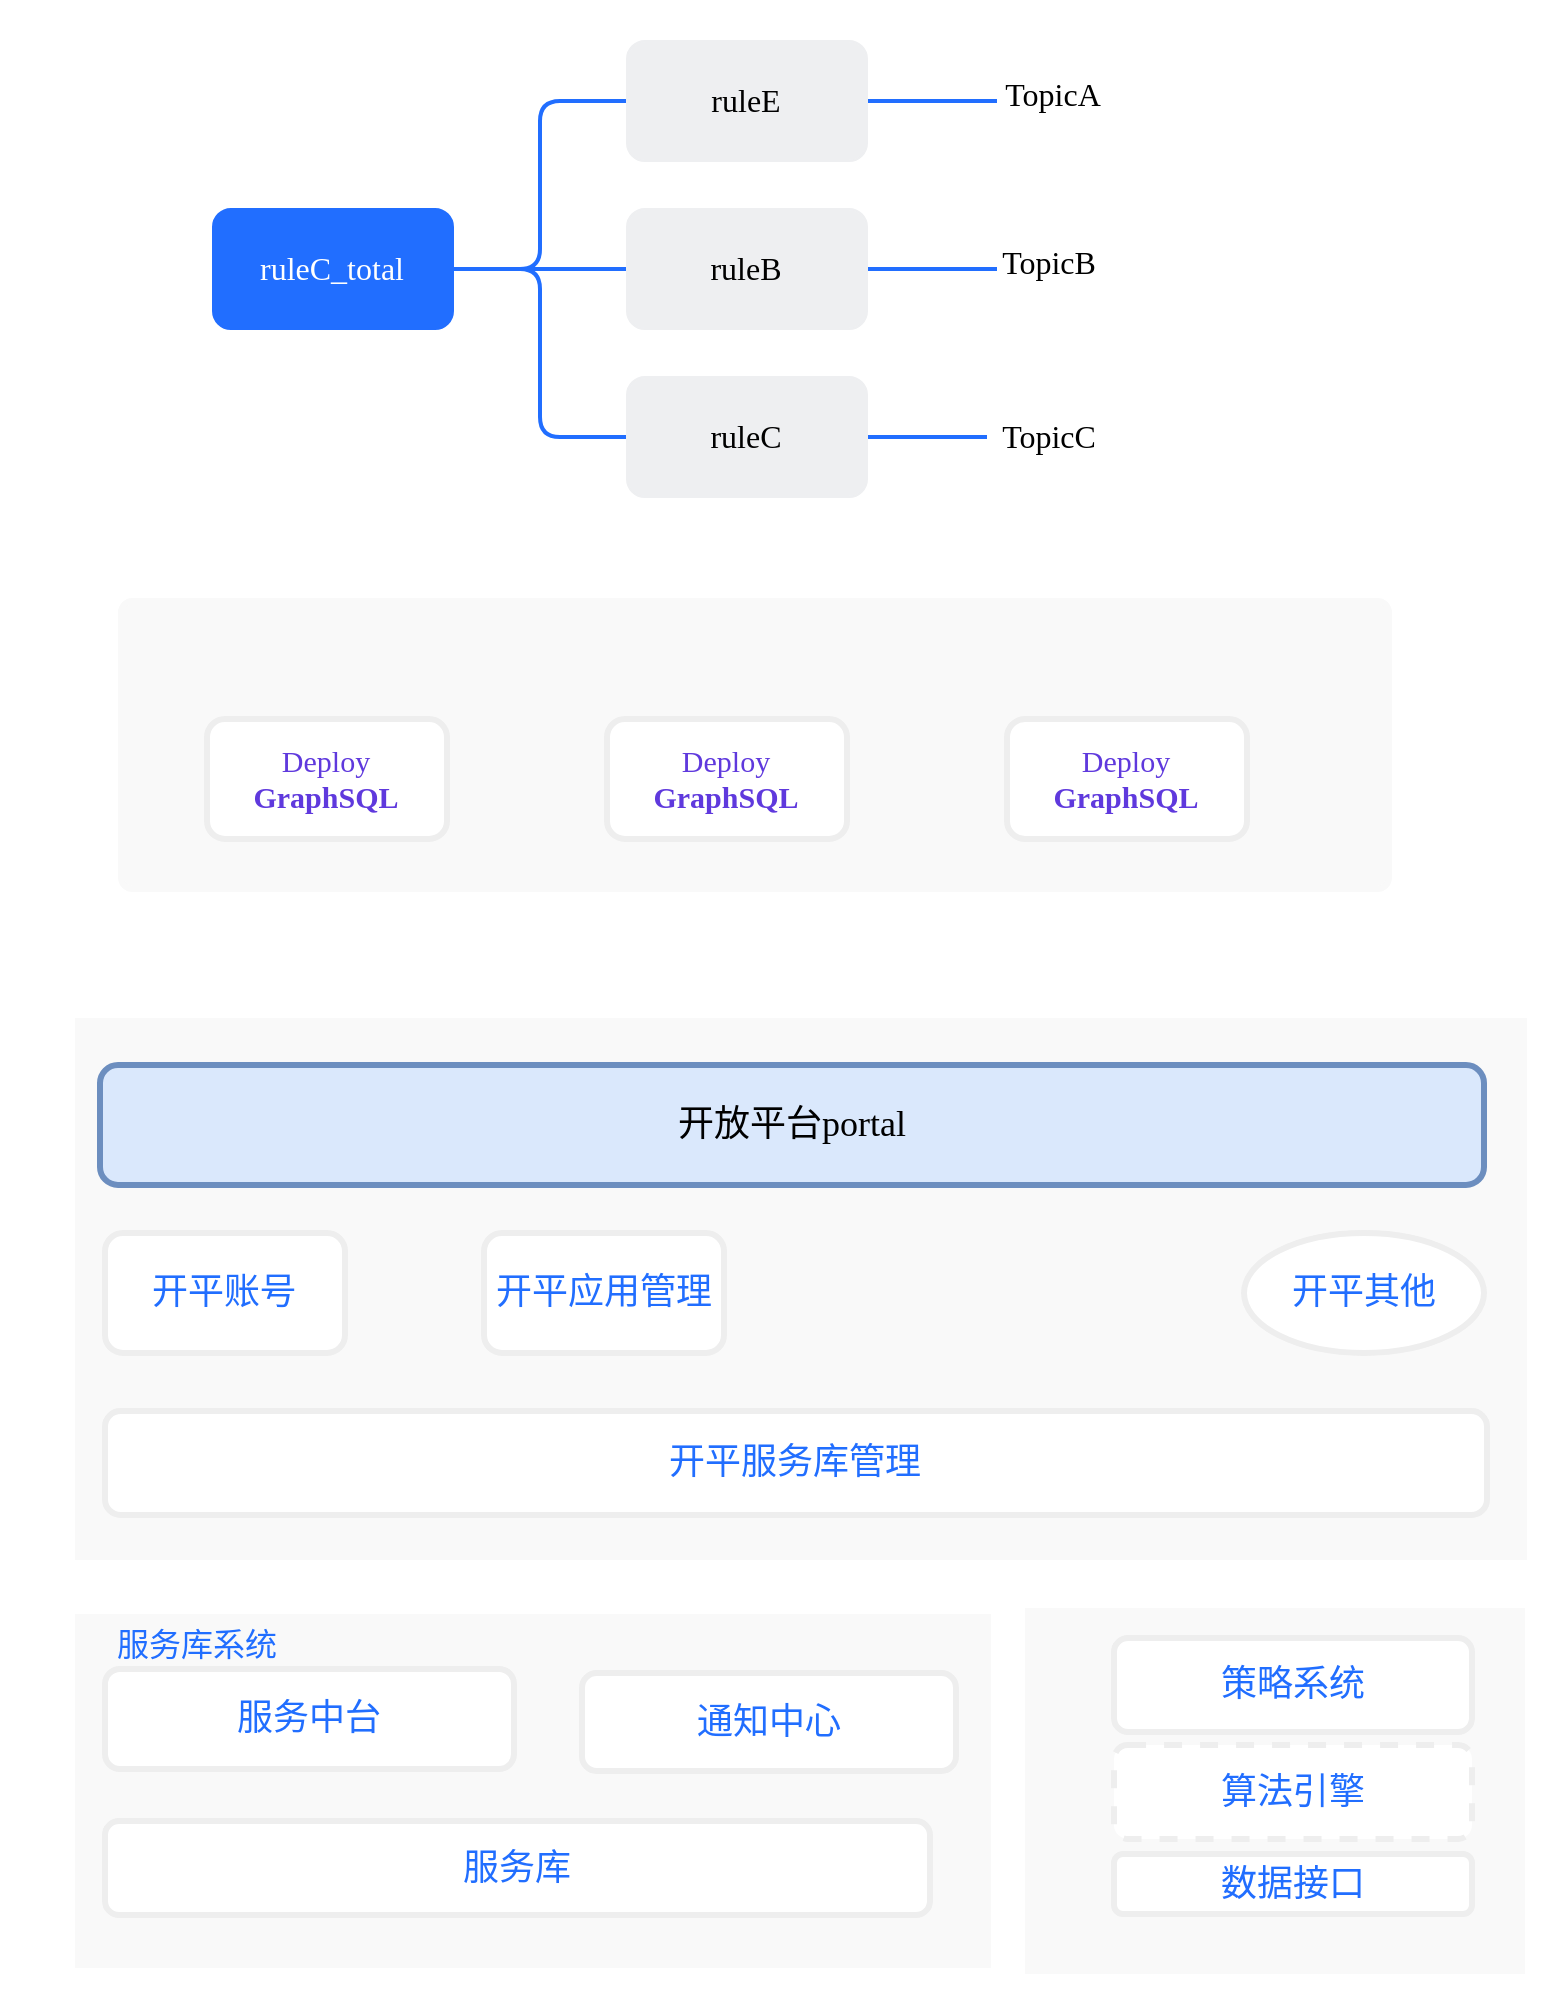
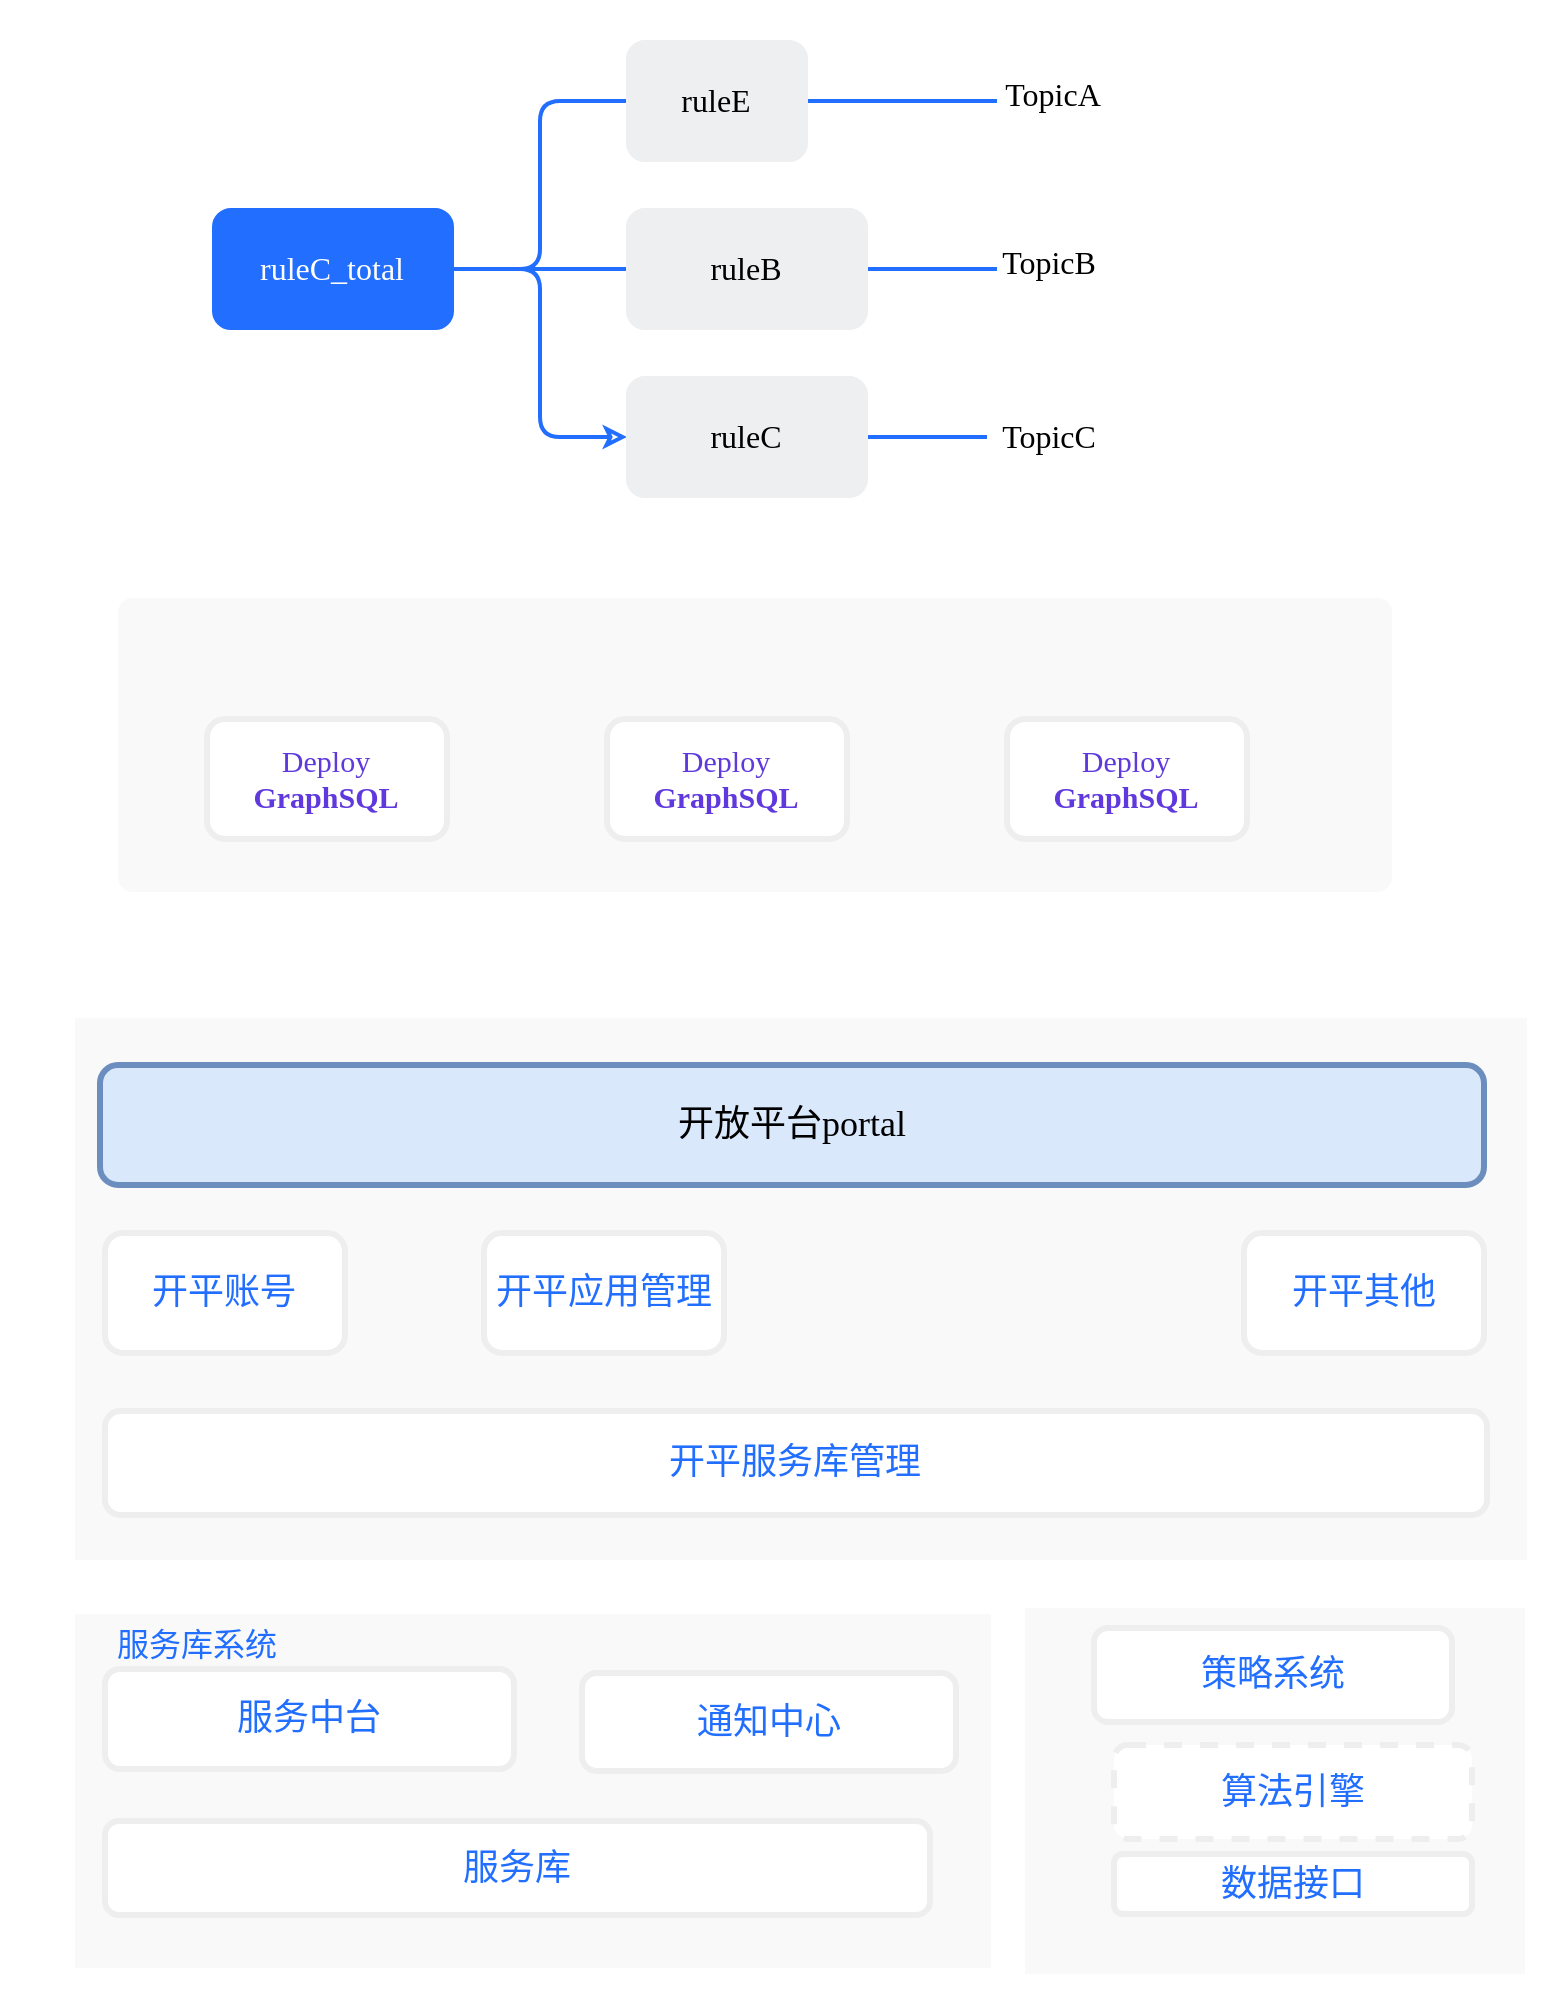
node "ruleE": size 240x120 -> 180x120
edge "ruleC_total" -- "ruleC": arrowhead none -> classic
node "开平其他": shape ellipse -> rounded rectangle
node "策略系统": moved (1293, 1685) -> (1273, 1675)
